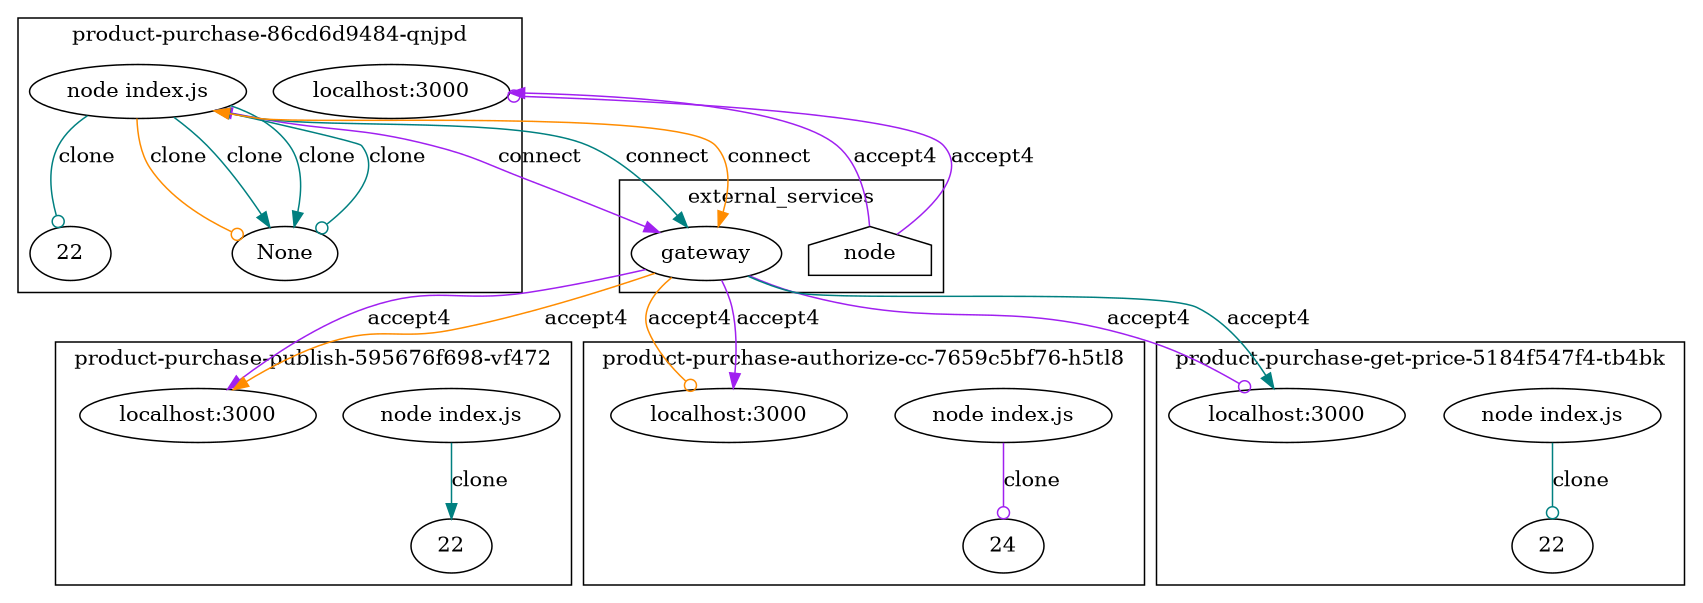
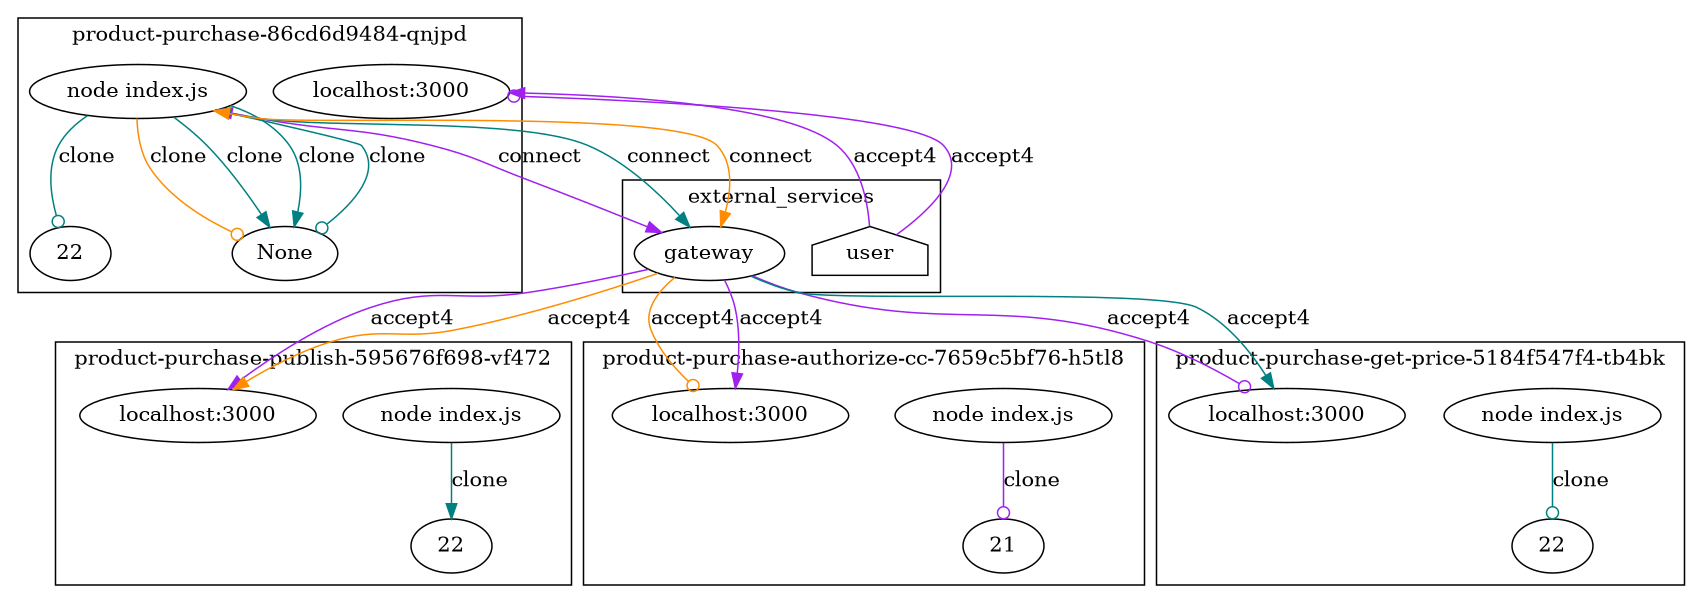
node "node": label "node" -> "user"
node "24": label "24" -> "21"
